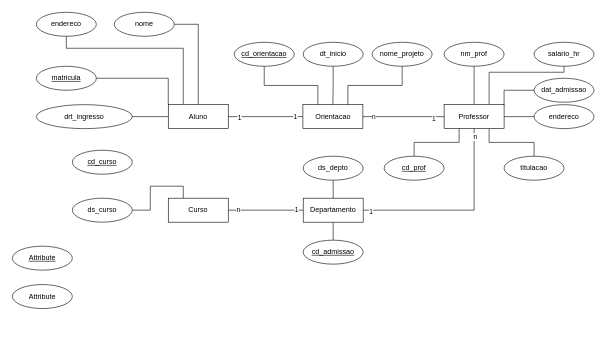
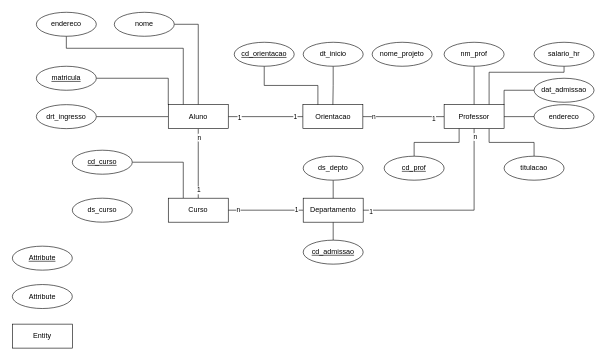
edge "nome_projeto" -- "Orientacao": removed
node "drt_ingresso": size 96x24 -> 60x24
edge "Aluno" -- "Curso": added, labels "n", "1"
edge "ds_curso" -- "Curso": now "cd_curso" -- "Curso"
node "Entity": added
